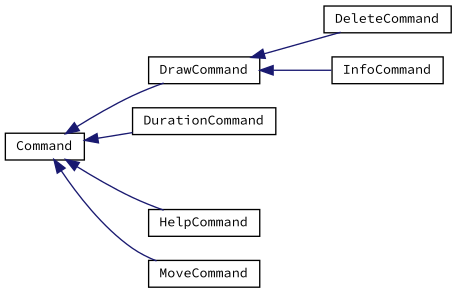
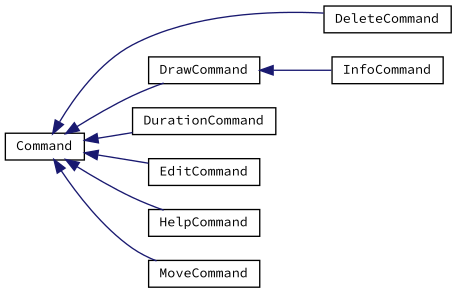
edge "DeleteCommand" -> "DrawCommand": now "DeleteCommand" -> "Command"
node "EditCommand": added
